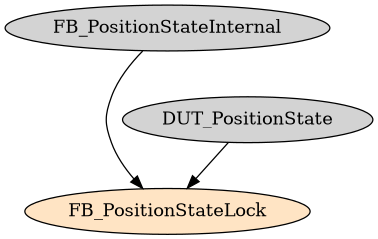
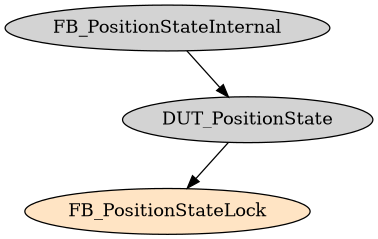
edge "FB_PositionStateInternal" -> "FB_PositionStateLock": now "FB_PositionStateInternal" -> "DUT_PositionState"
